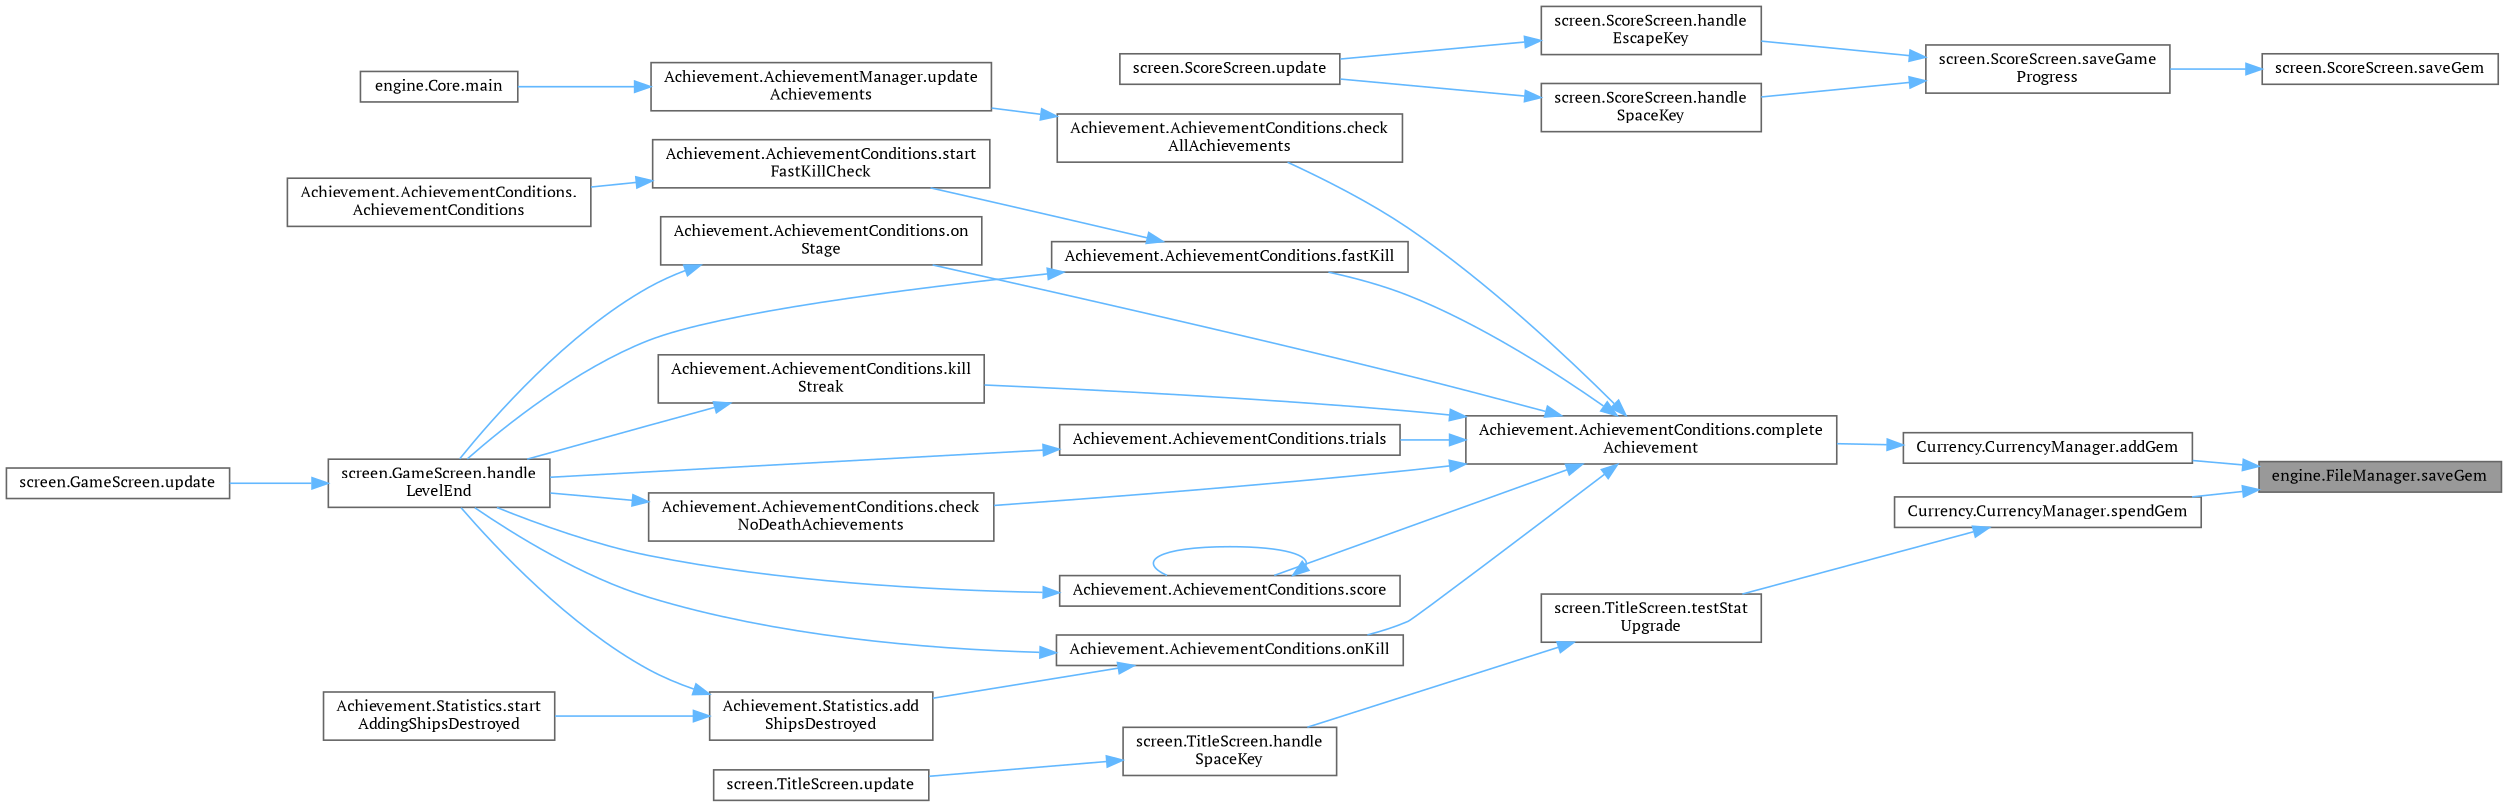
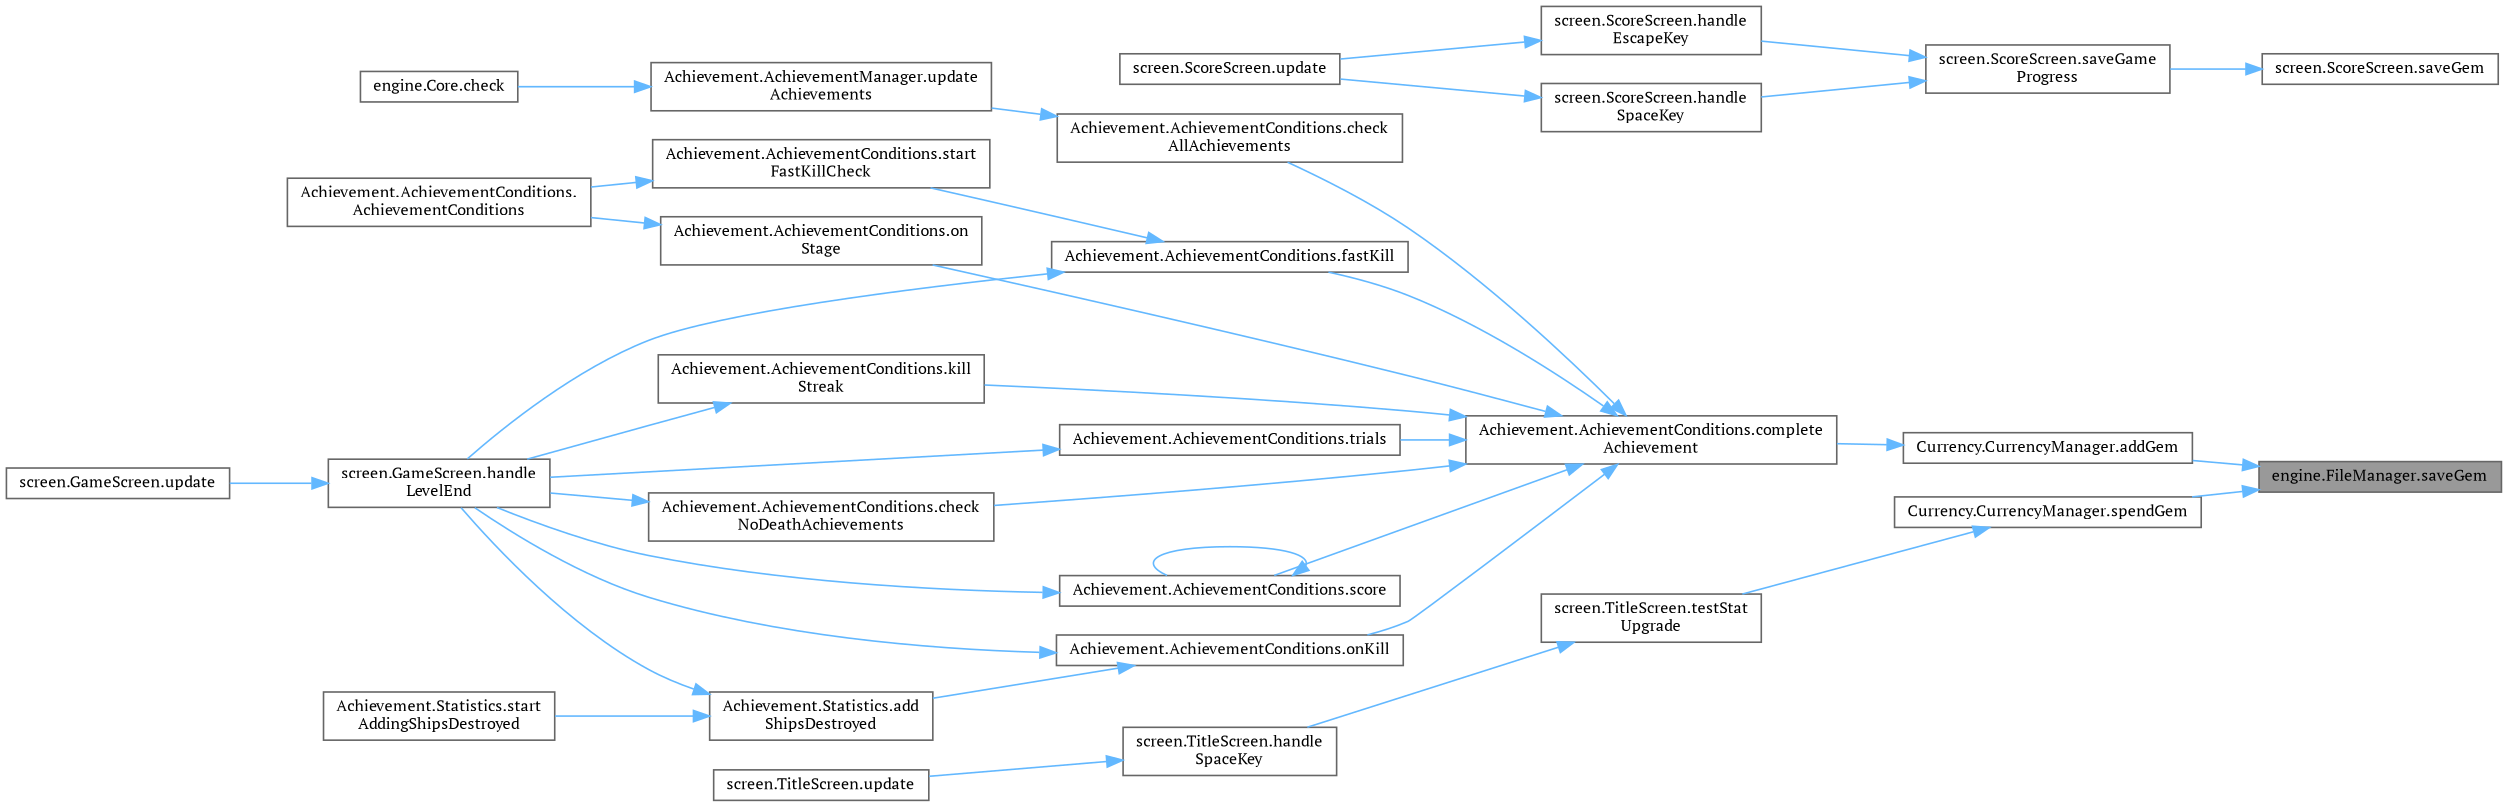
node "engine.Core.main": label "engine.Core.main" -> "engine.Core.check"
edge "screen.GameScreen.handle LevelEnd" -> "Achievement.AchievementConditions.on Stage": now "Achievement.AchievementConditions. AchievementConditions" -> "Achievement.AchievementConditions.on Stage"
